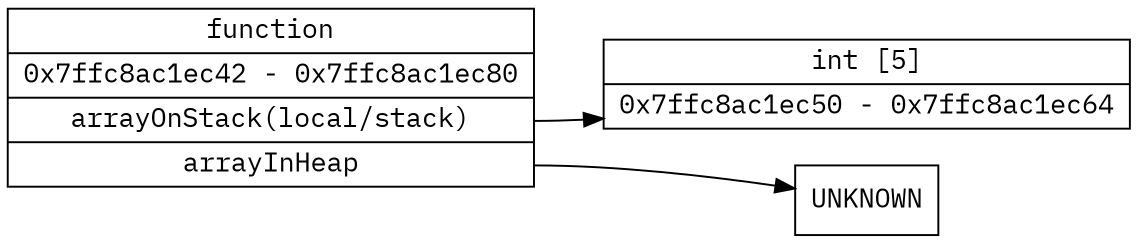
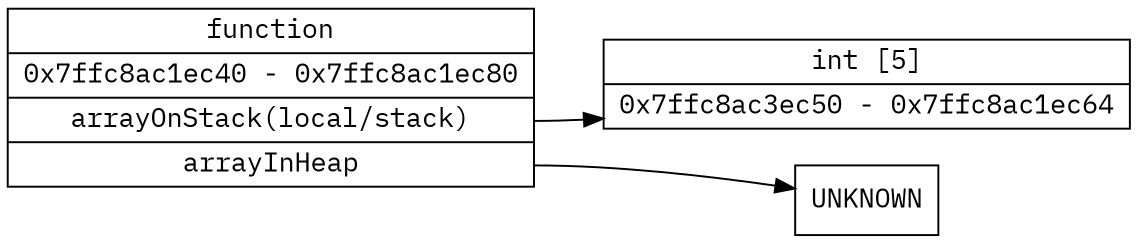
node "function": text "0x7ffc8ac1ec42 - 0x7ffc8ac1ec80" -> "0x7ffc8ac1ec40 - 0x7ffc8ac1ec80"
node "int [5]": text "0x7ffc8ac1ec50 - 0x7ffc8ac1ec64" -> "0x7ffc8ac3ec50 - 0x7ffc8ac1ec64"
